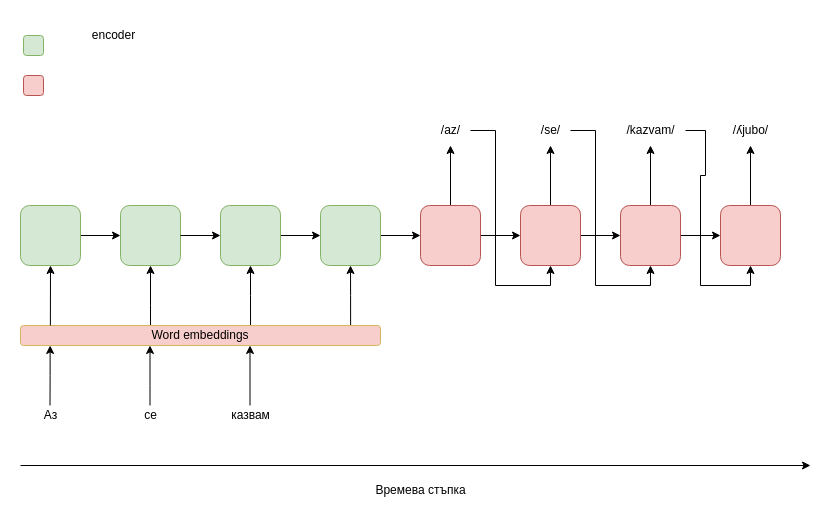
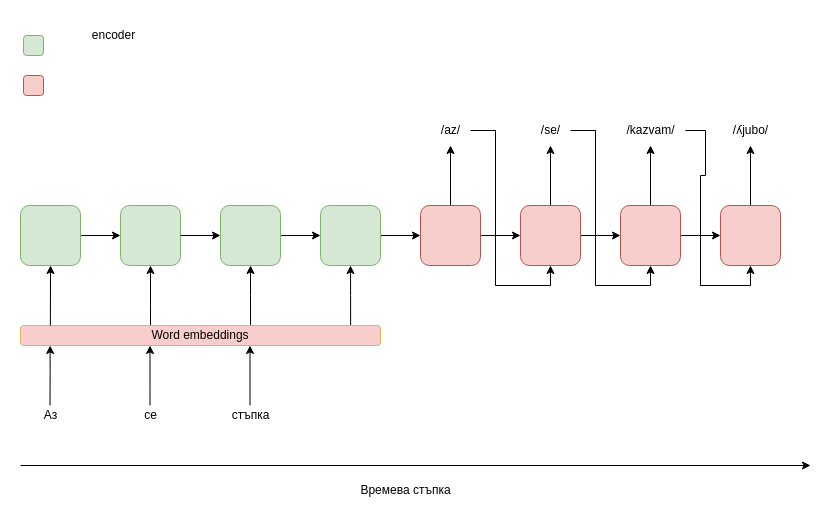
node "казвам": label "казвам" -> "стъпка"
node "Времева стъпка": moved (421, 491) -> (406, 491)
